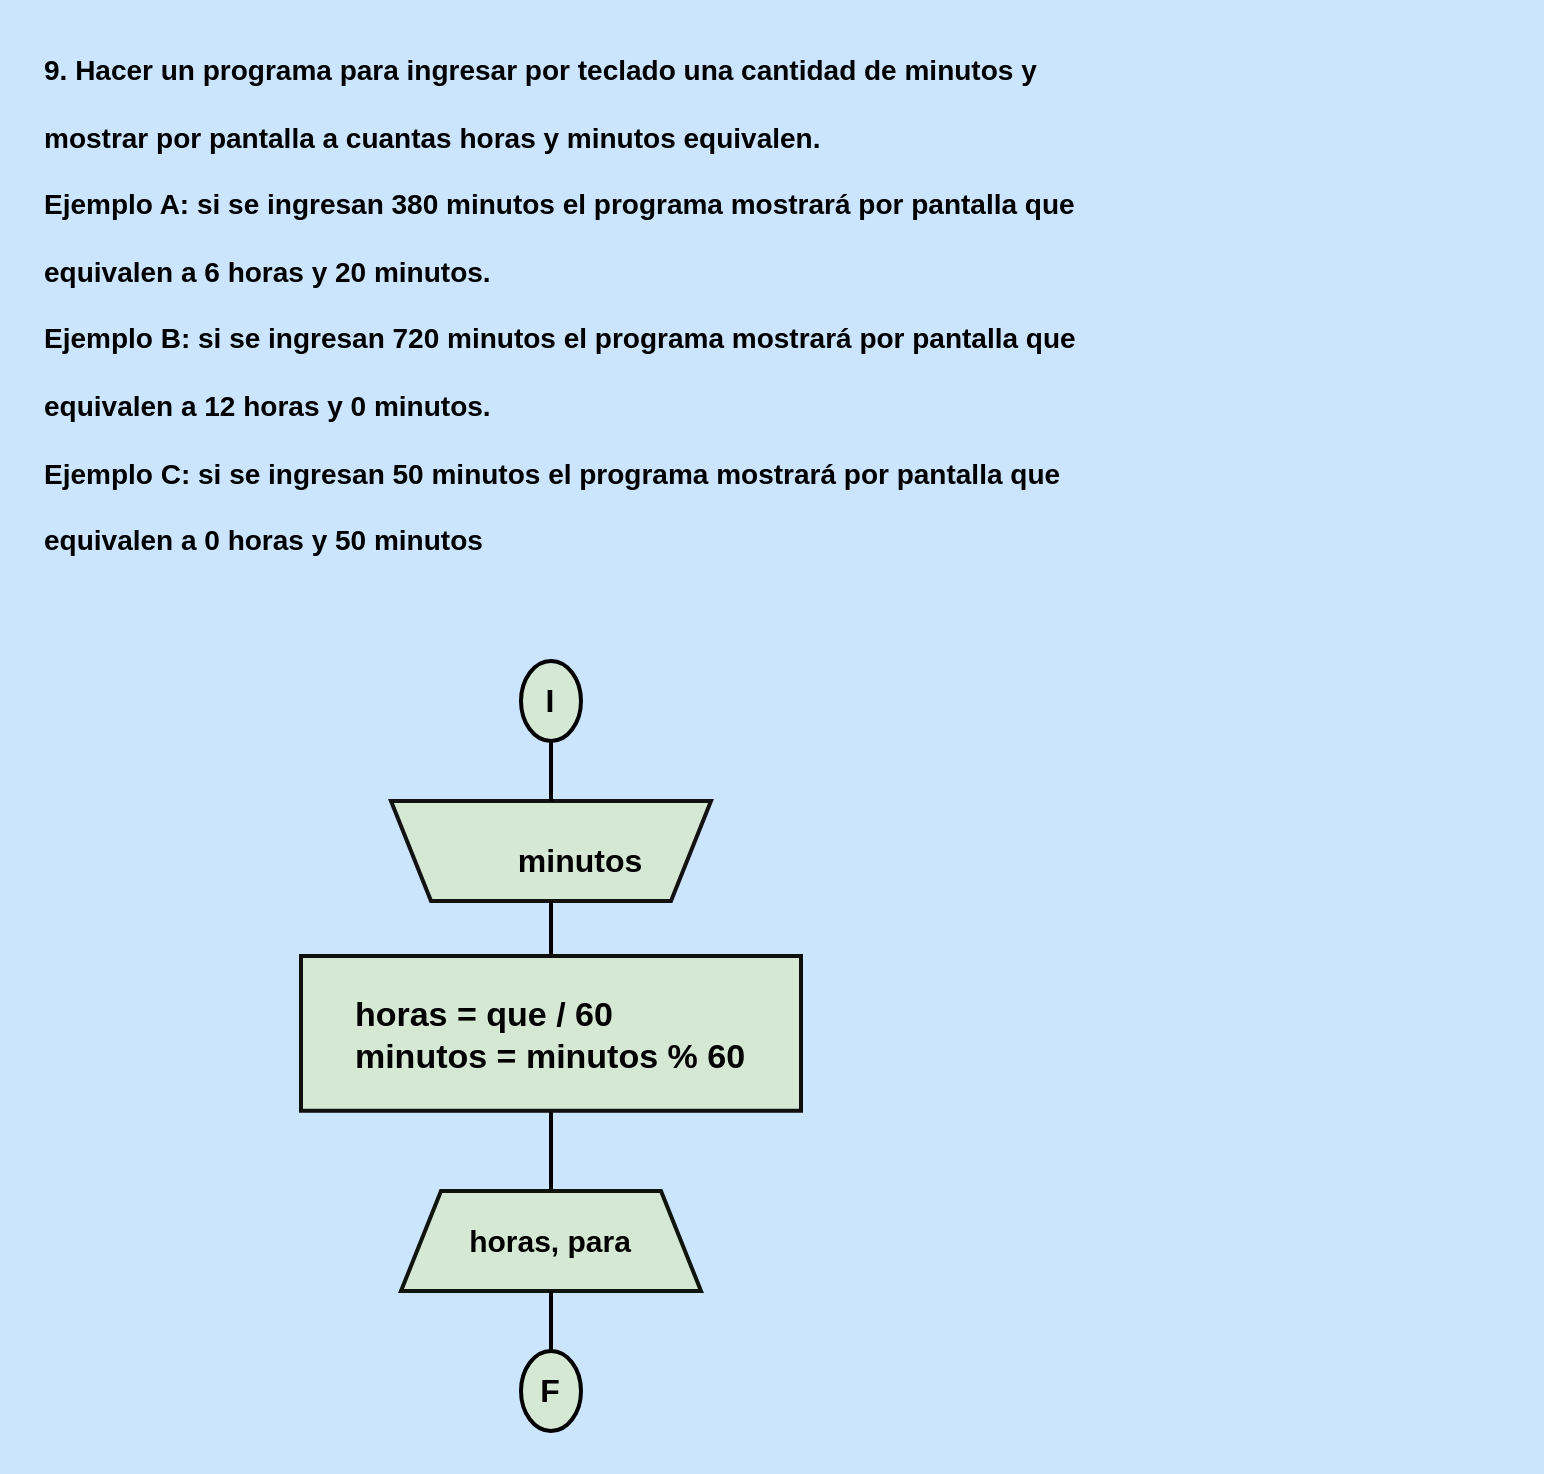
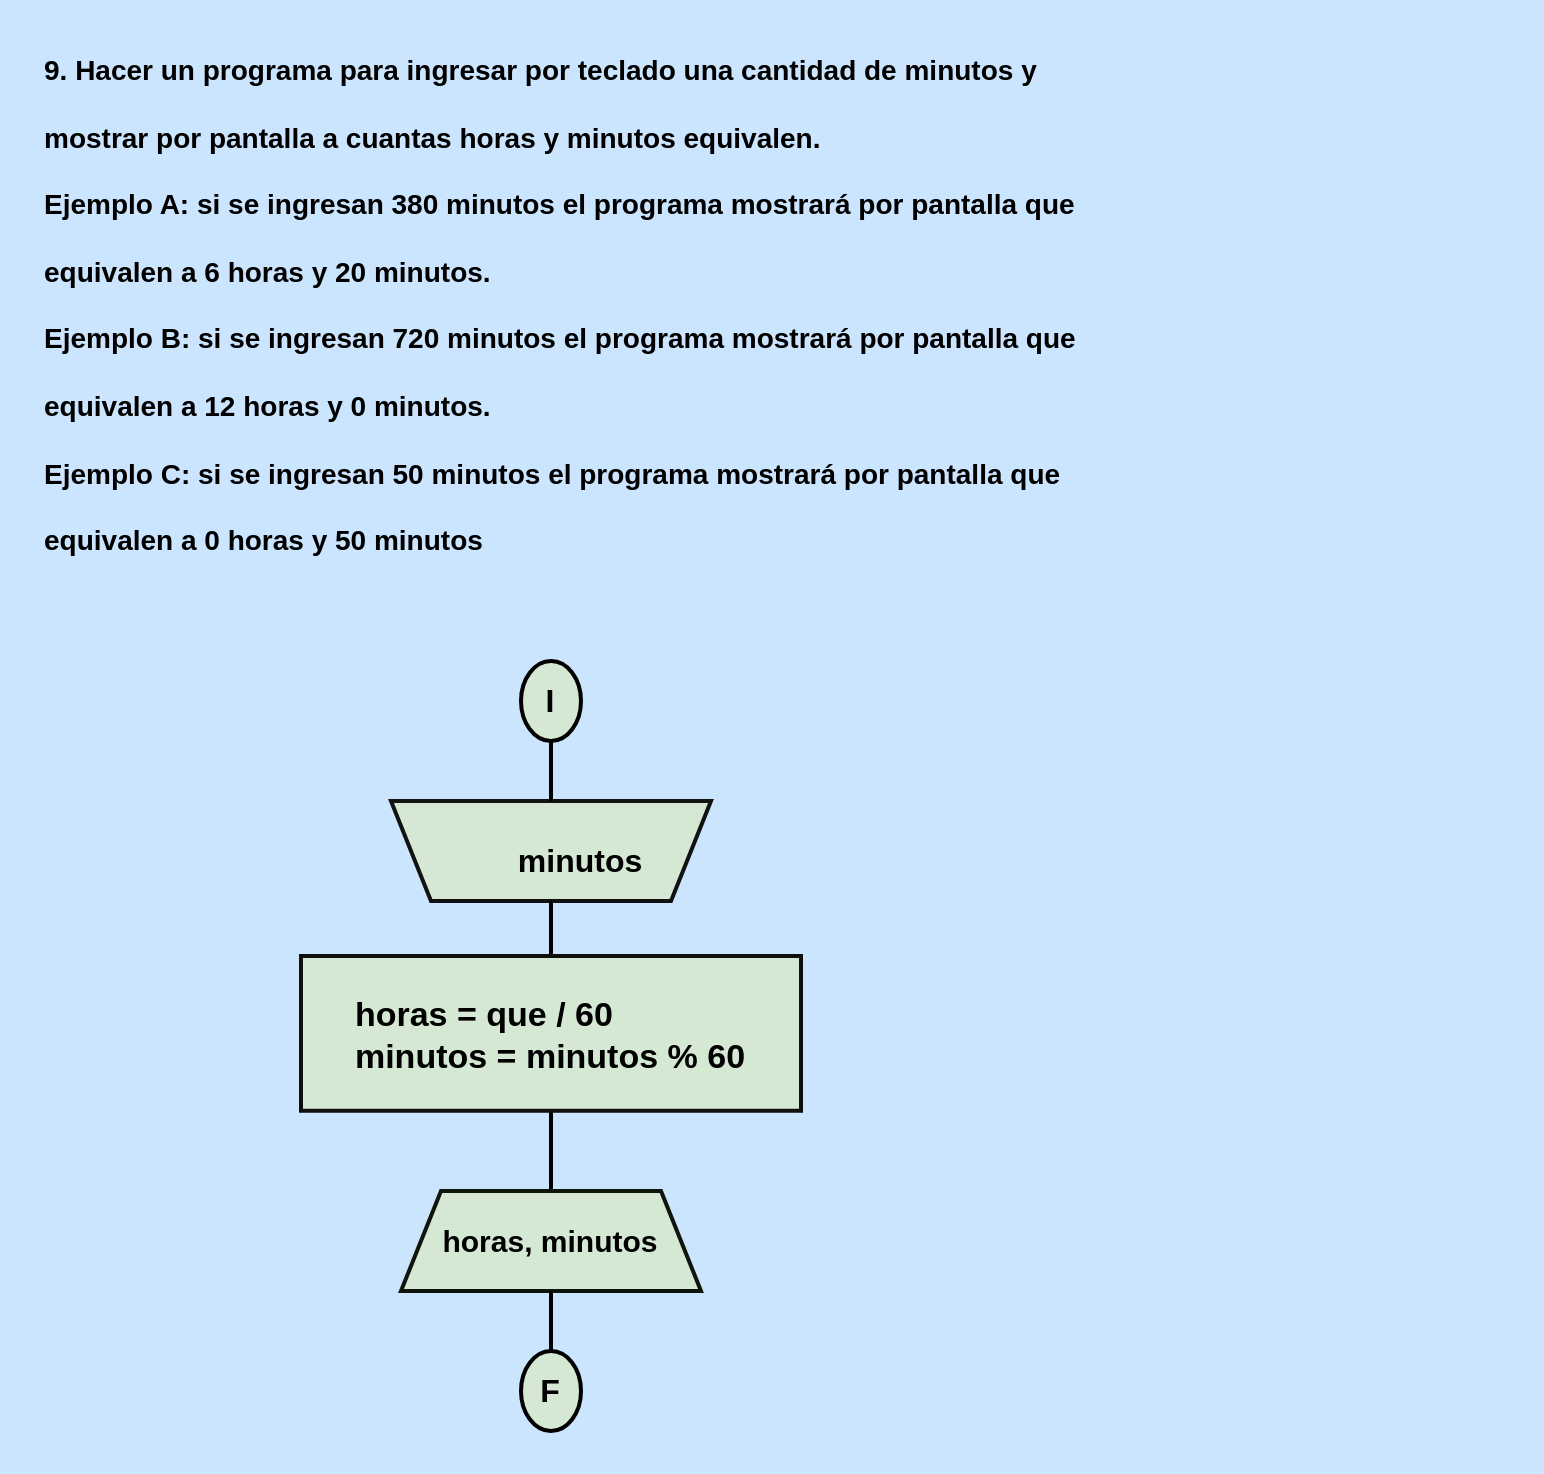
node "horas, para": label "horas, para" -> "horas, minutos"
